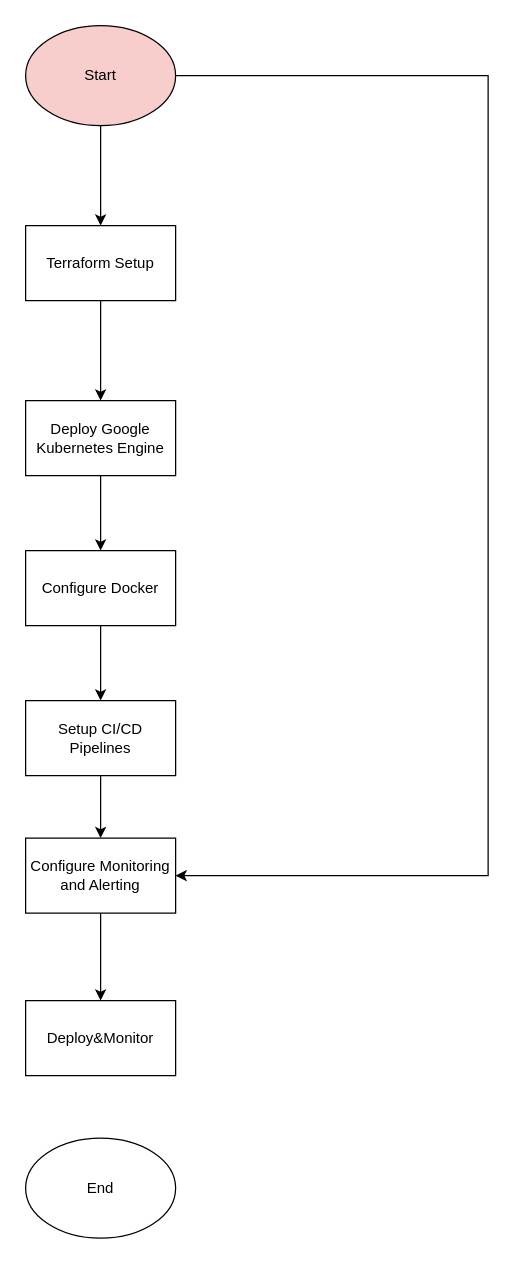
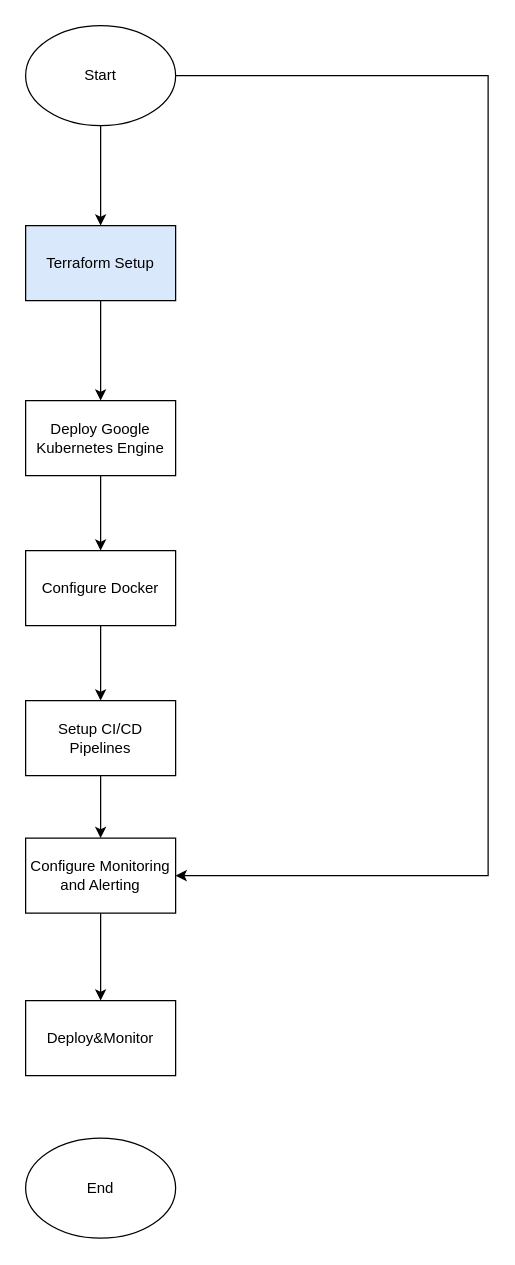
node "Start": fillcolor #f8cecc -> #ffffff
node "Terraform Setup": fillcolor #ffffff -> #dae8fc
